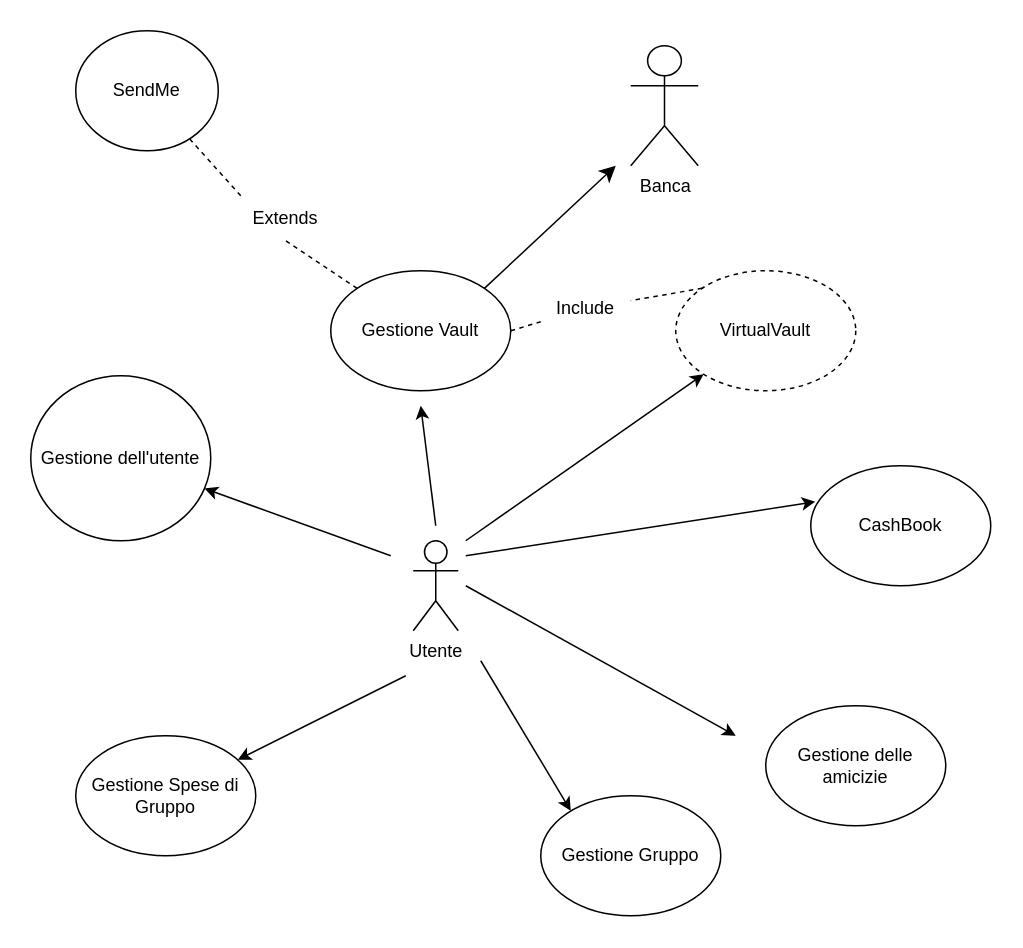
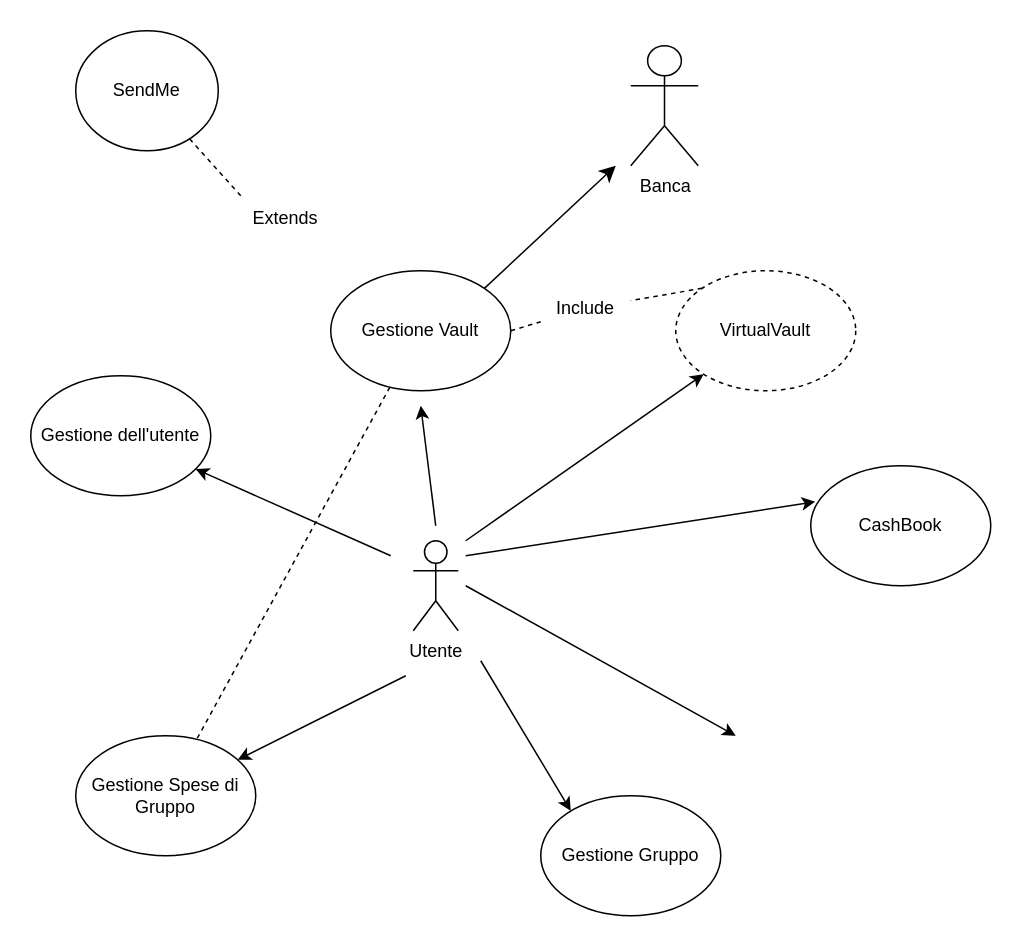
edge "Extends" -- "Gestione Vault": now "Gestione Spese di Gruppo" -- "Gestione Vault"
node "Gestione dell'utente": size 180x165 -> 180x120
node "Gestione delle amicizie": removed
